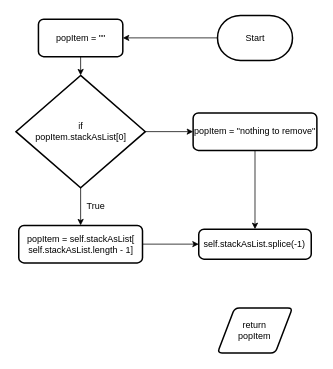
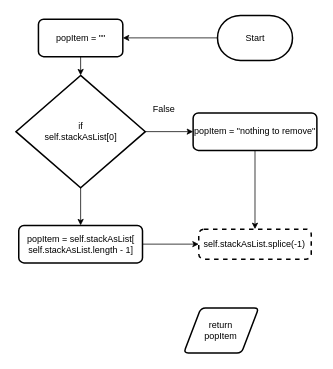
node "False": added
node "if popItem.stackAsList[0]": label "if popItem.stackAsList[0]" -> "if self.stackAsList[0]"
node "True": removed
node "self.stackAsList.splice(-1)": style solid -> dashed
node "return popItem": moved (255, 330) -> (221, 330)
